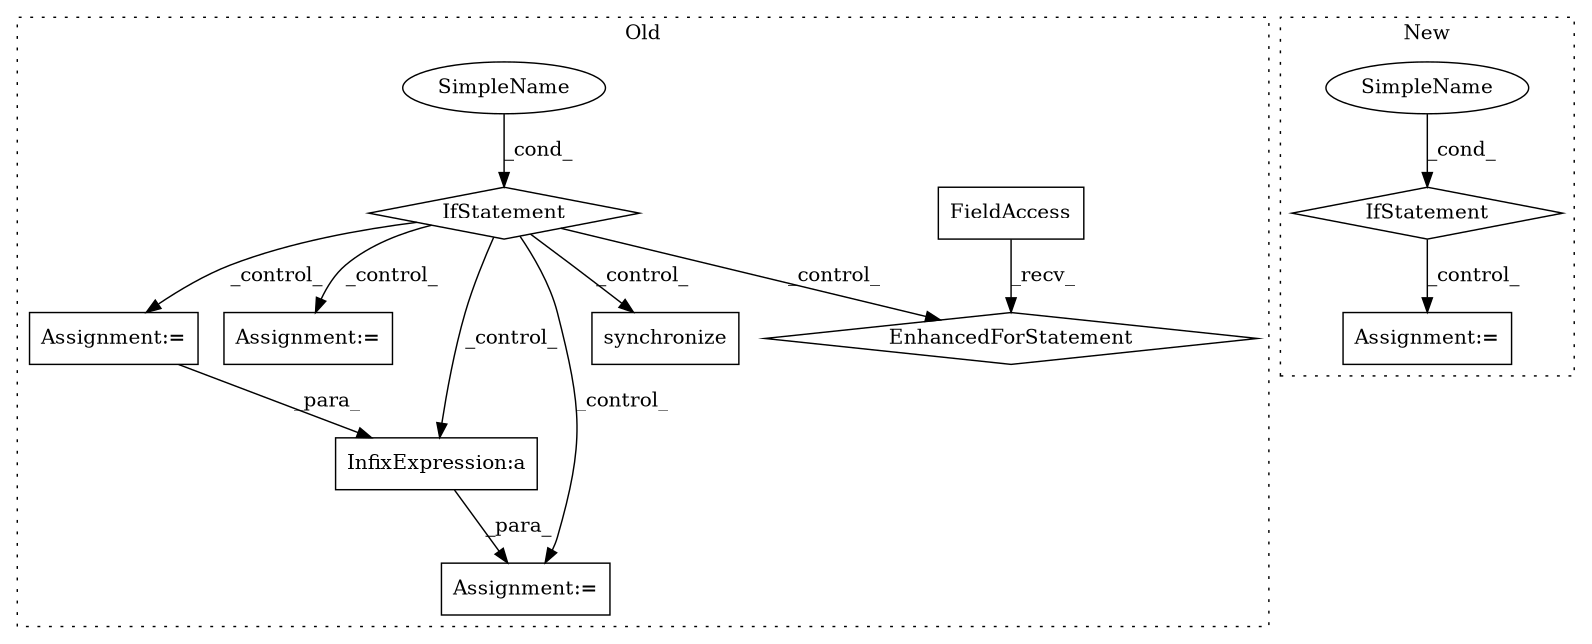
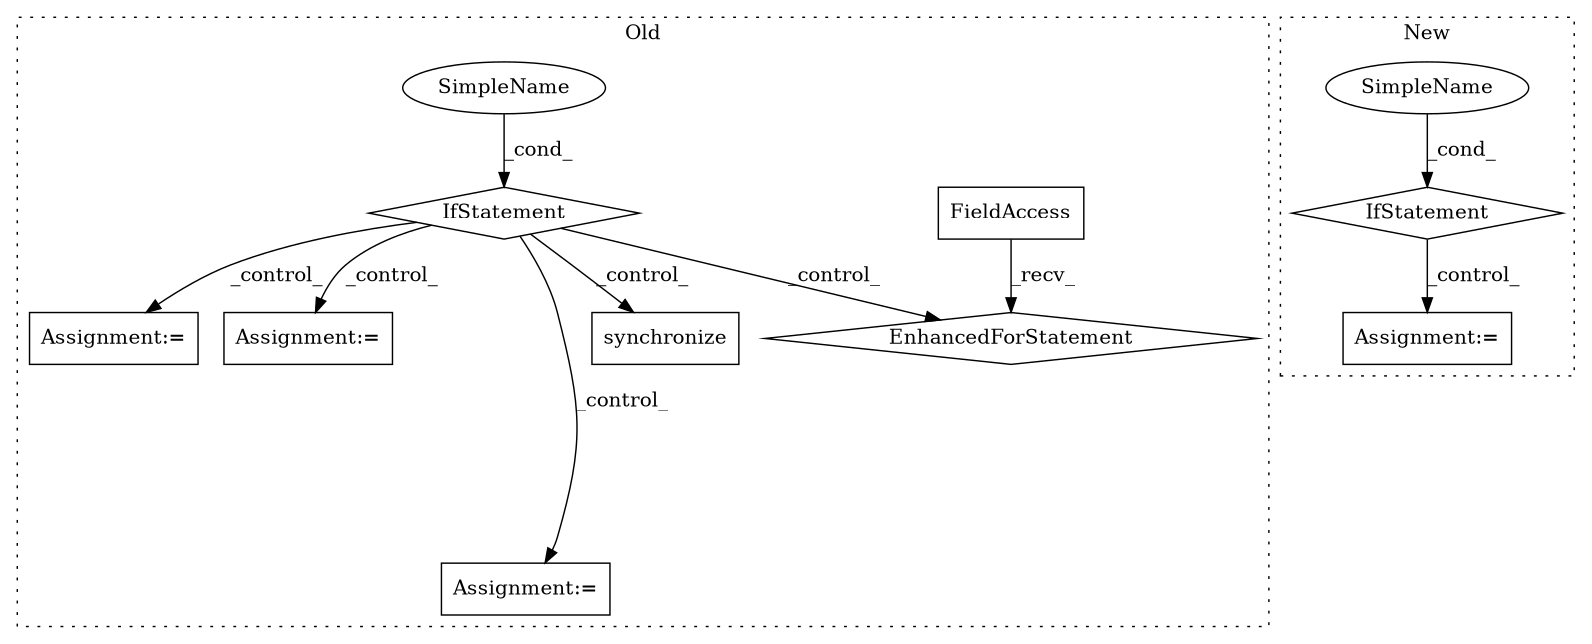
node "InfixExpression:a": removed
